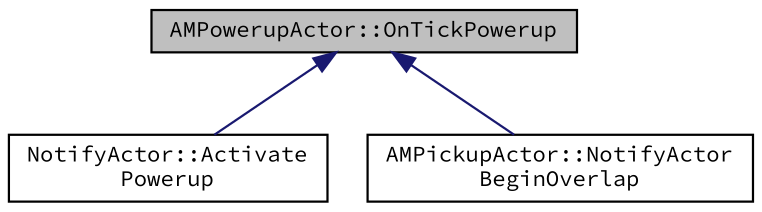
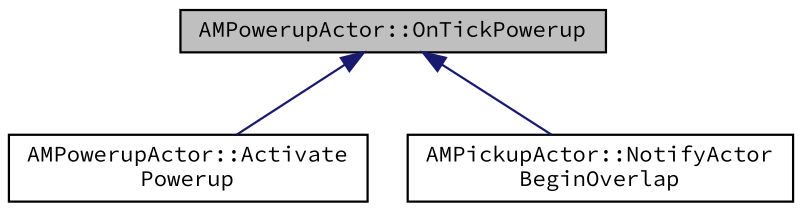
node "NotifyActor::Activate Powerup": label "NotifyActor::Activate Powerup" -> "AMPowerupActor::Activate Powerup"
